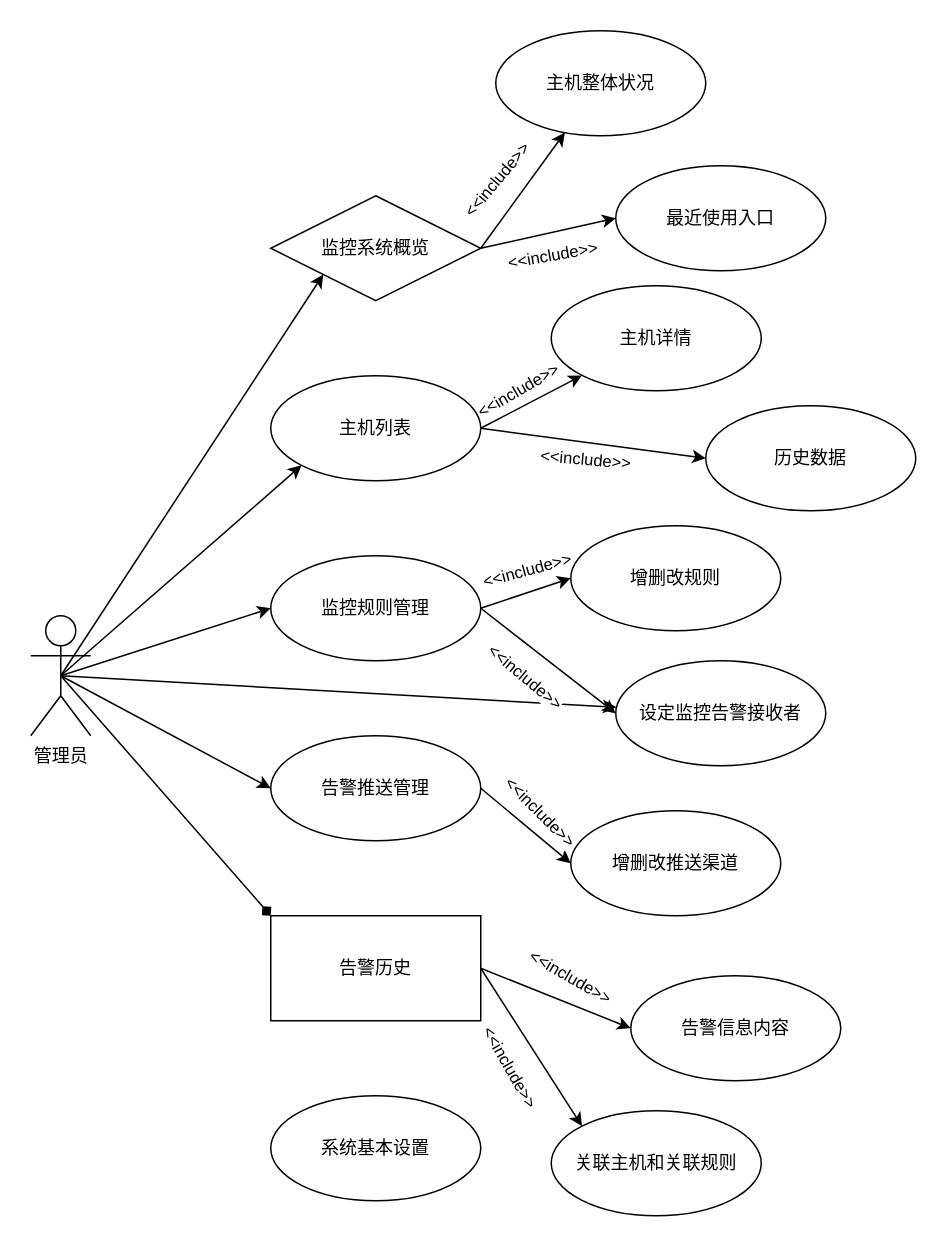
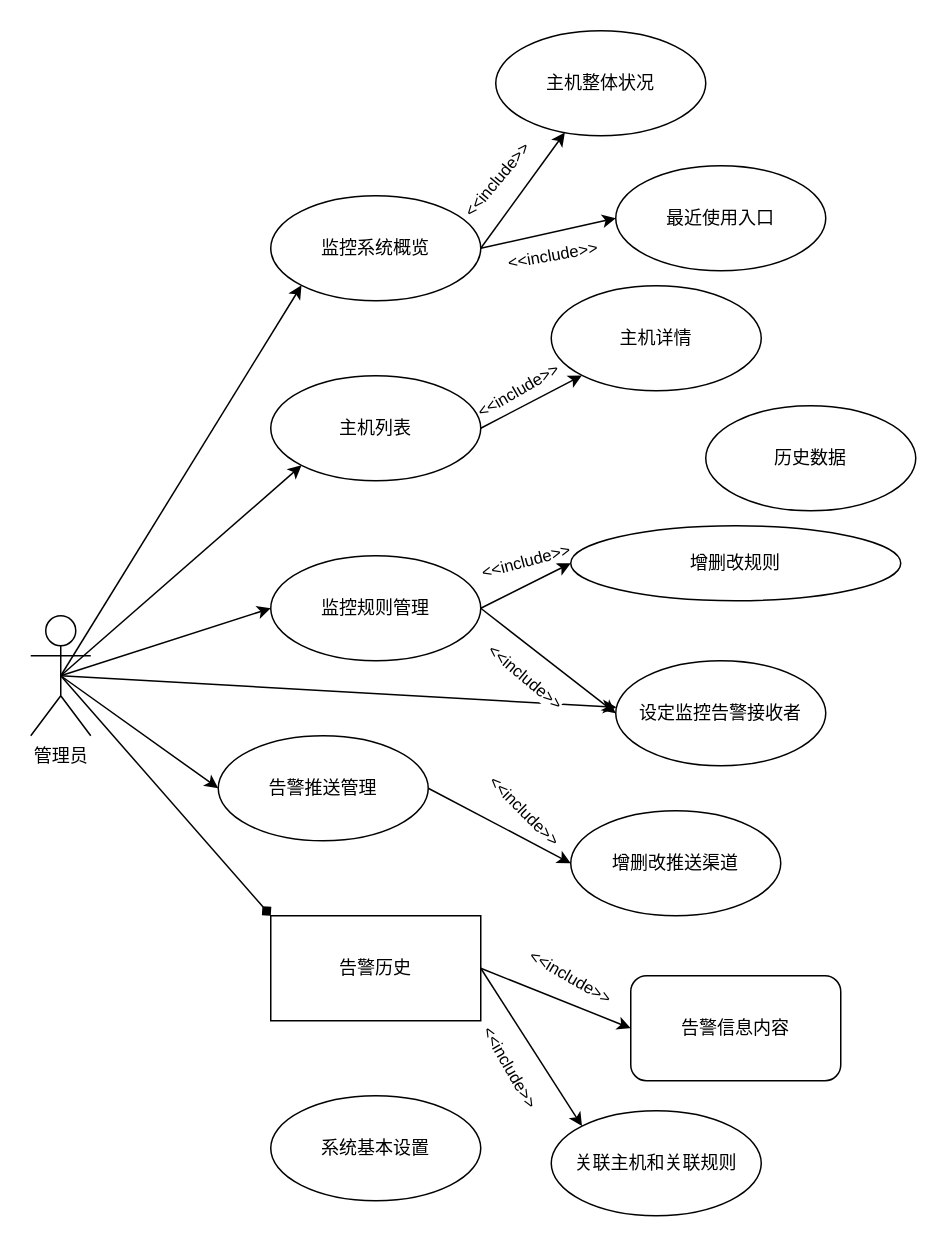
node "监控系统概览": shape diamond -> ellipse
edge "主机列表" -> "历史数据": removed, label "<<include>>"
node "增删改规则": size 210x105 -> 330x75
node "告警推送管理": moved (376, 788) -> (323, 788)
node "告警信息内容": shape ellipse -> rounded rectangle
